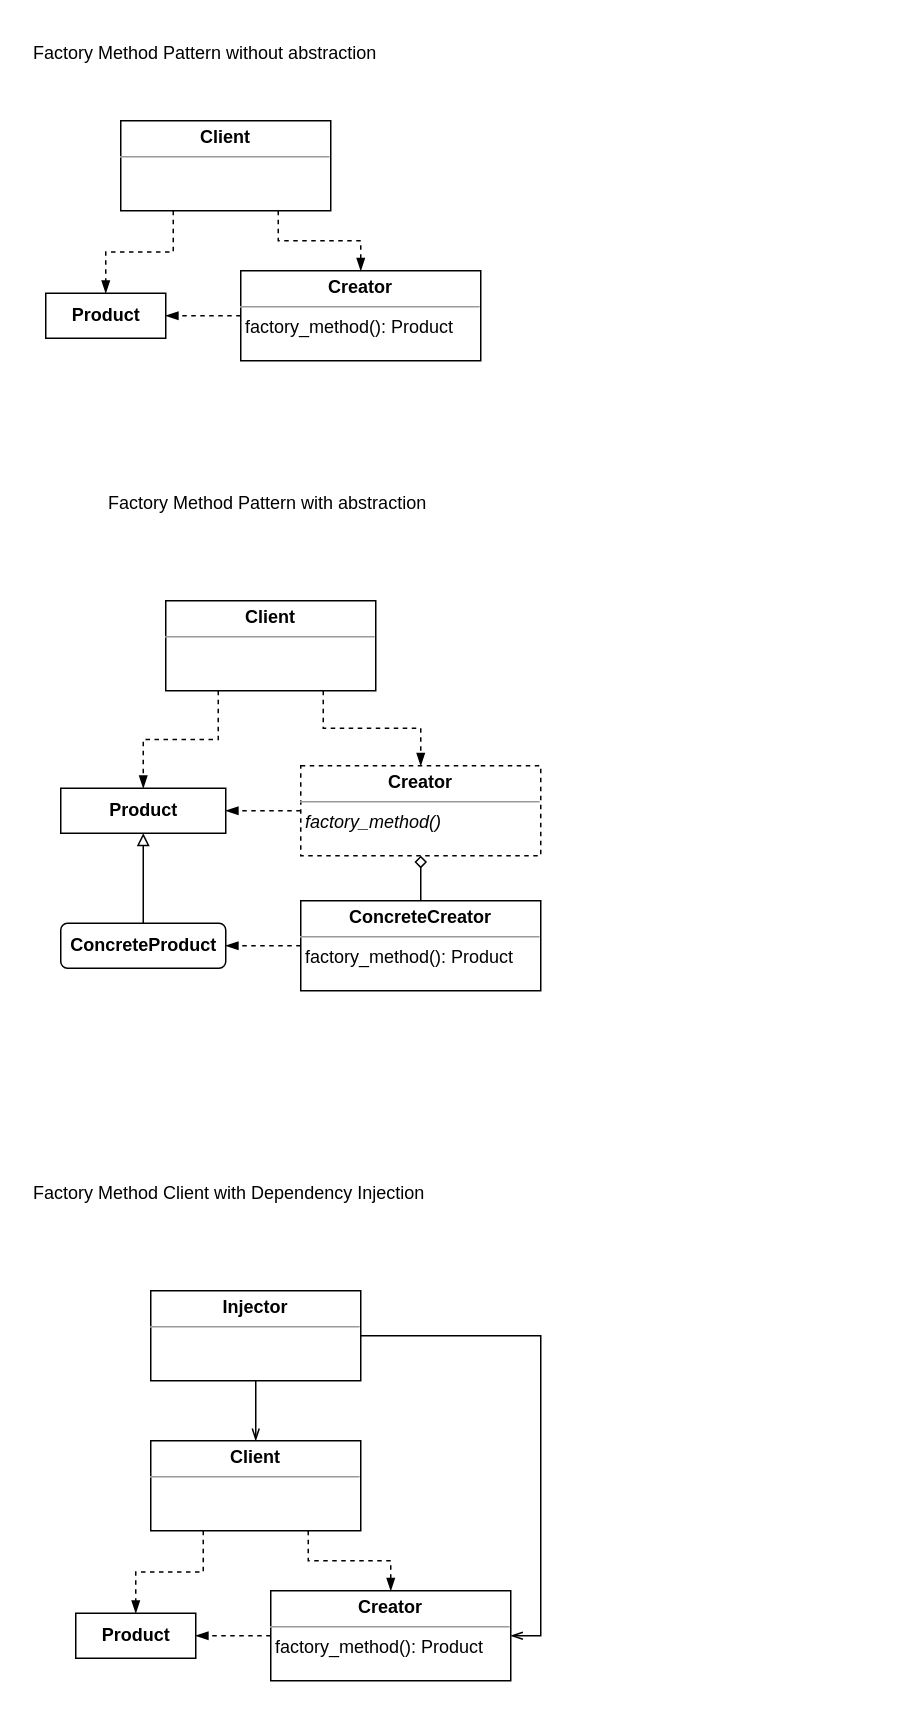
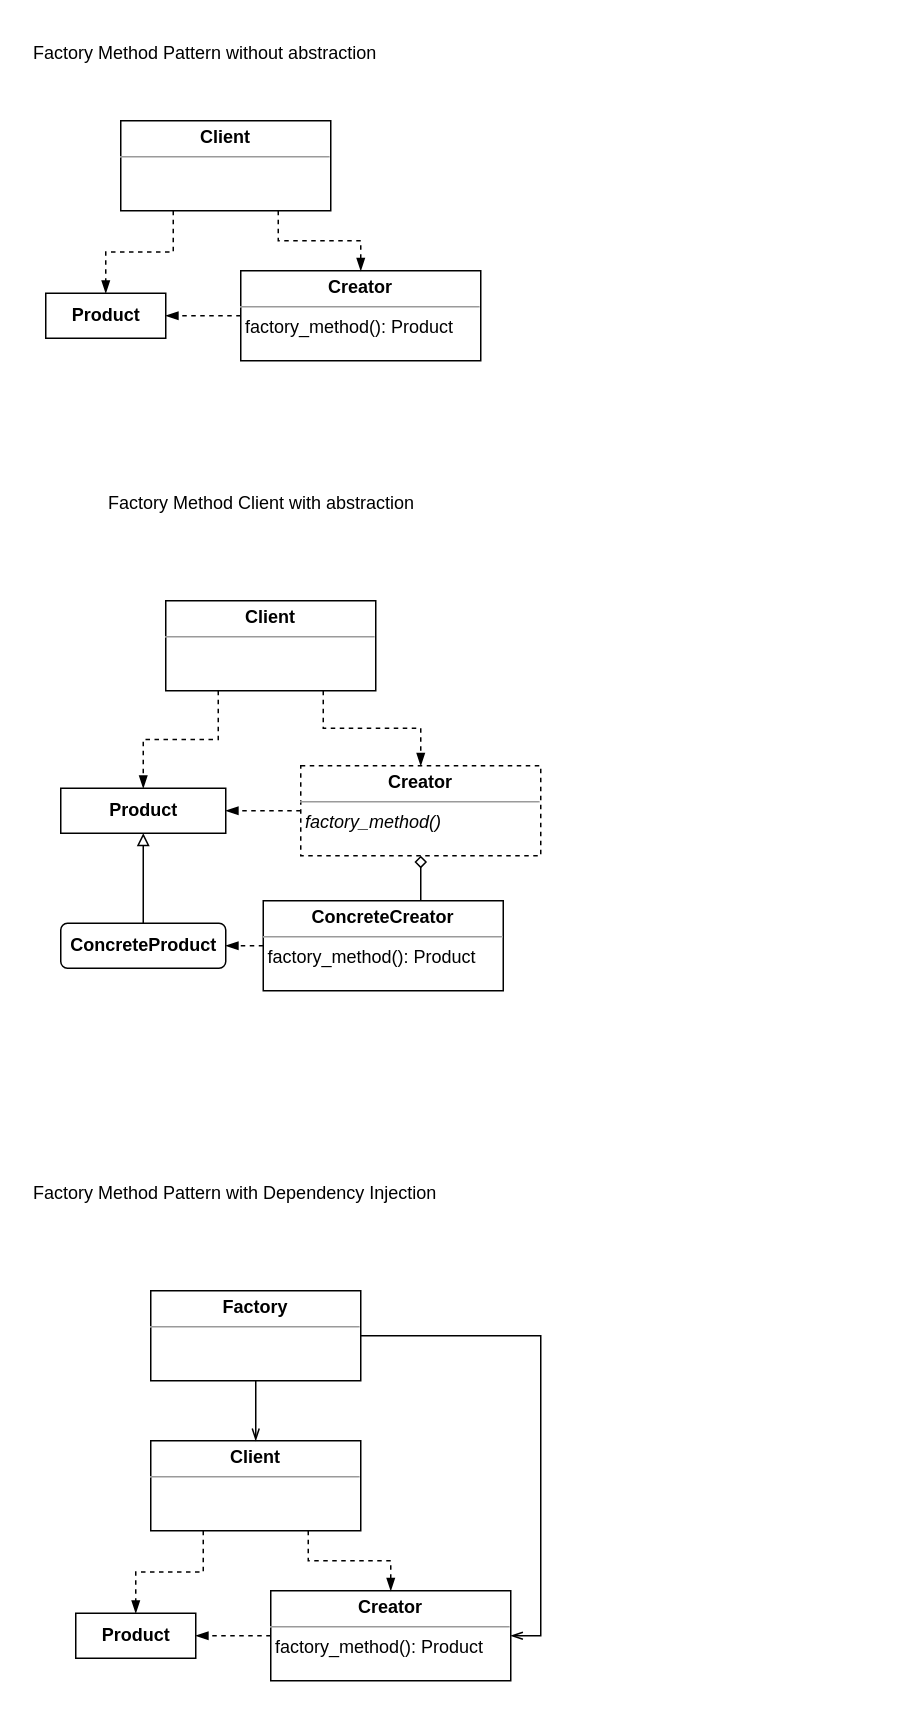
node "Factory Method Pattern with abstraction": label "Factory Method Pattern with abstraction" -> "Factory Method Client with abstraction"
node "ConcreteCreator factory_method(): Product": moved (421, 946) -> (383, 946)
node "Factory Method Client with Dependency Injection": label "Factory Method Client with Dependency Injection" -> "Factory Method Pattern with Dependency Injection"
node "Injector": label "Injector" -> "Factory"
